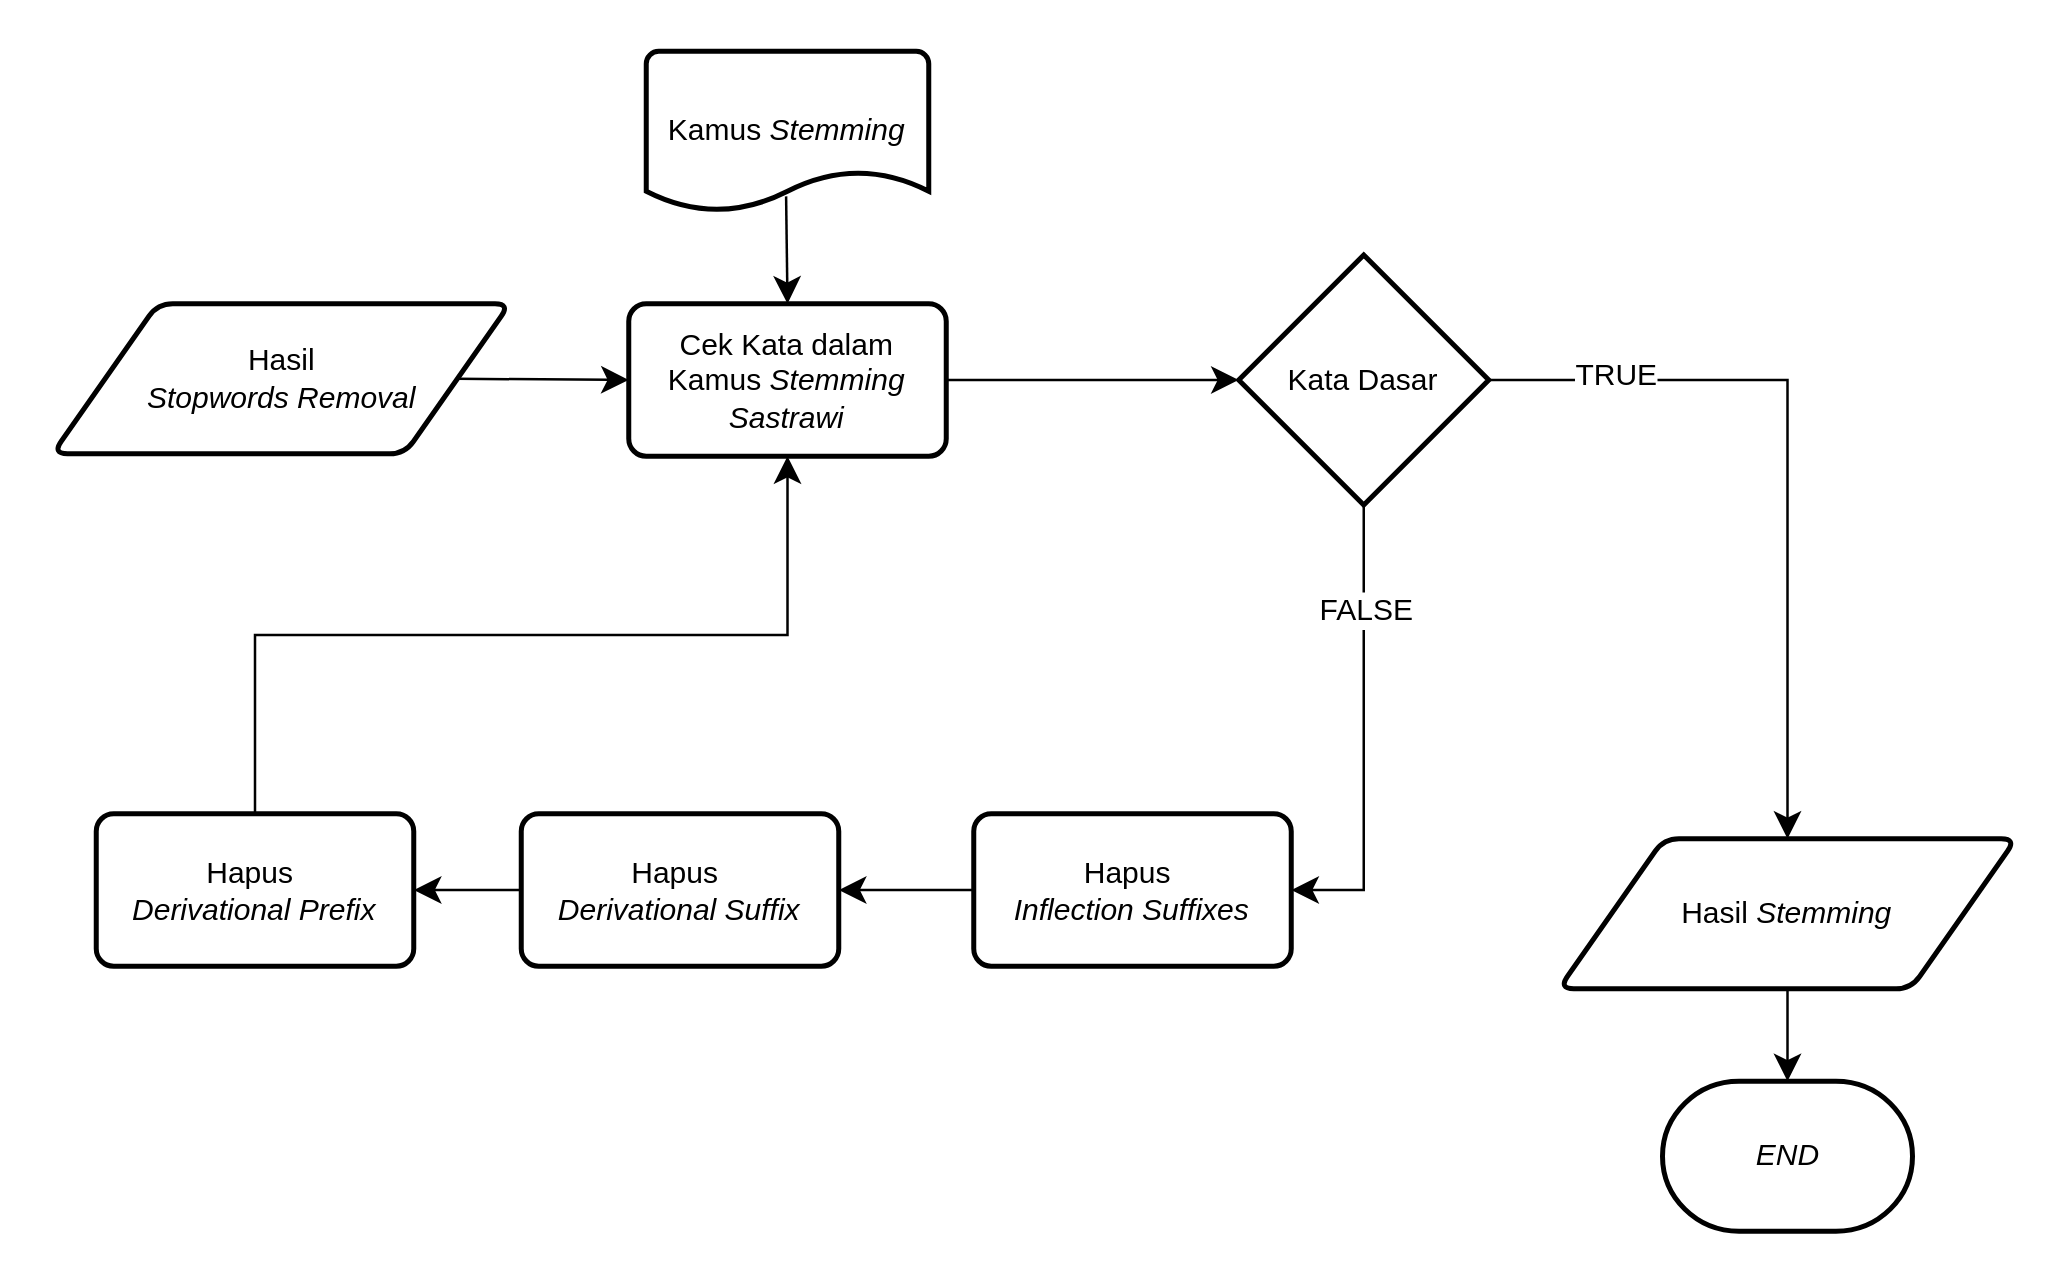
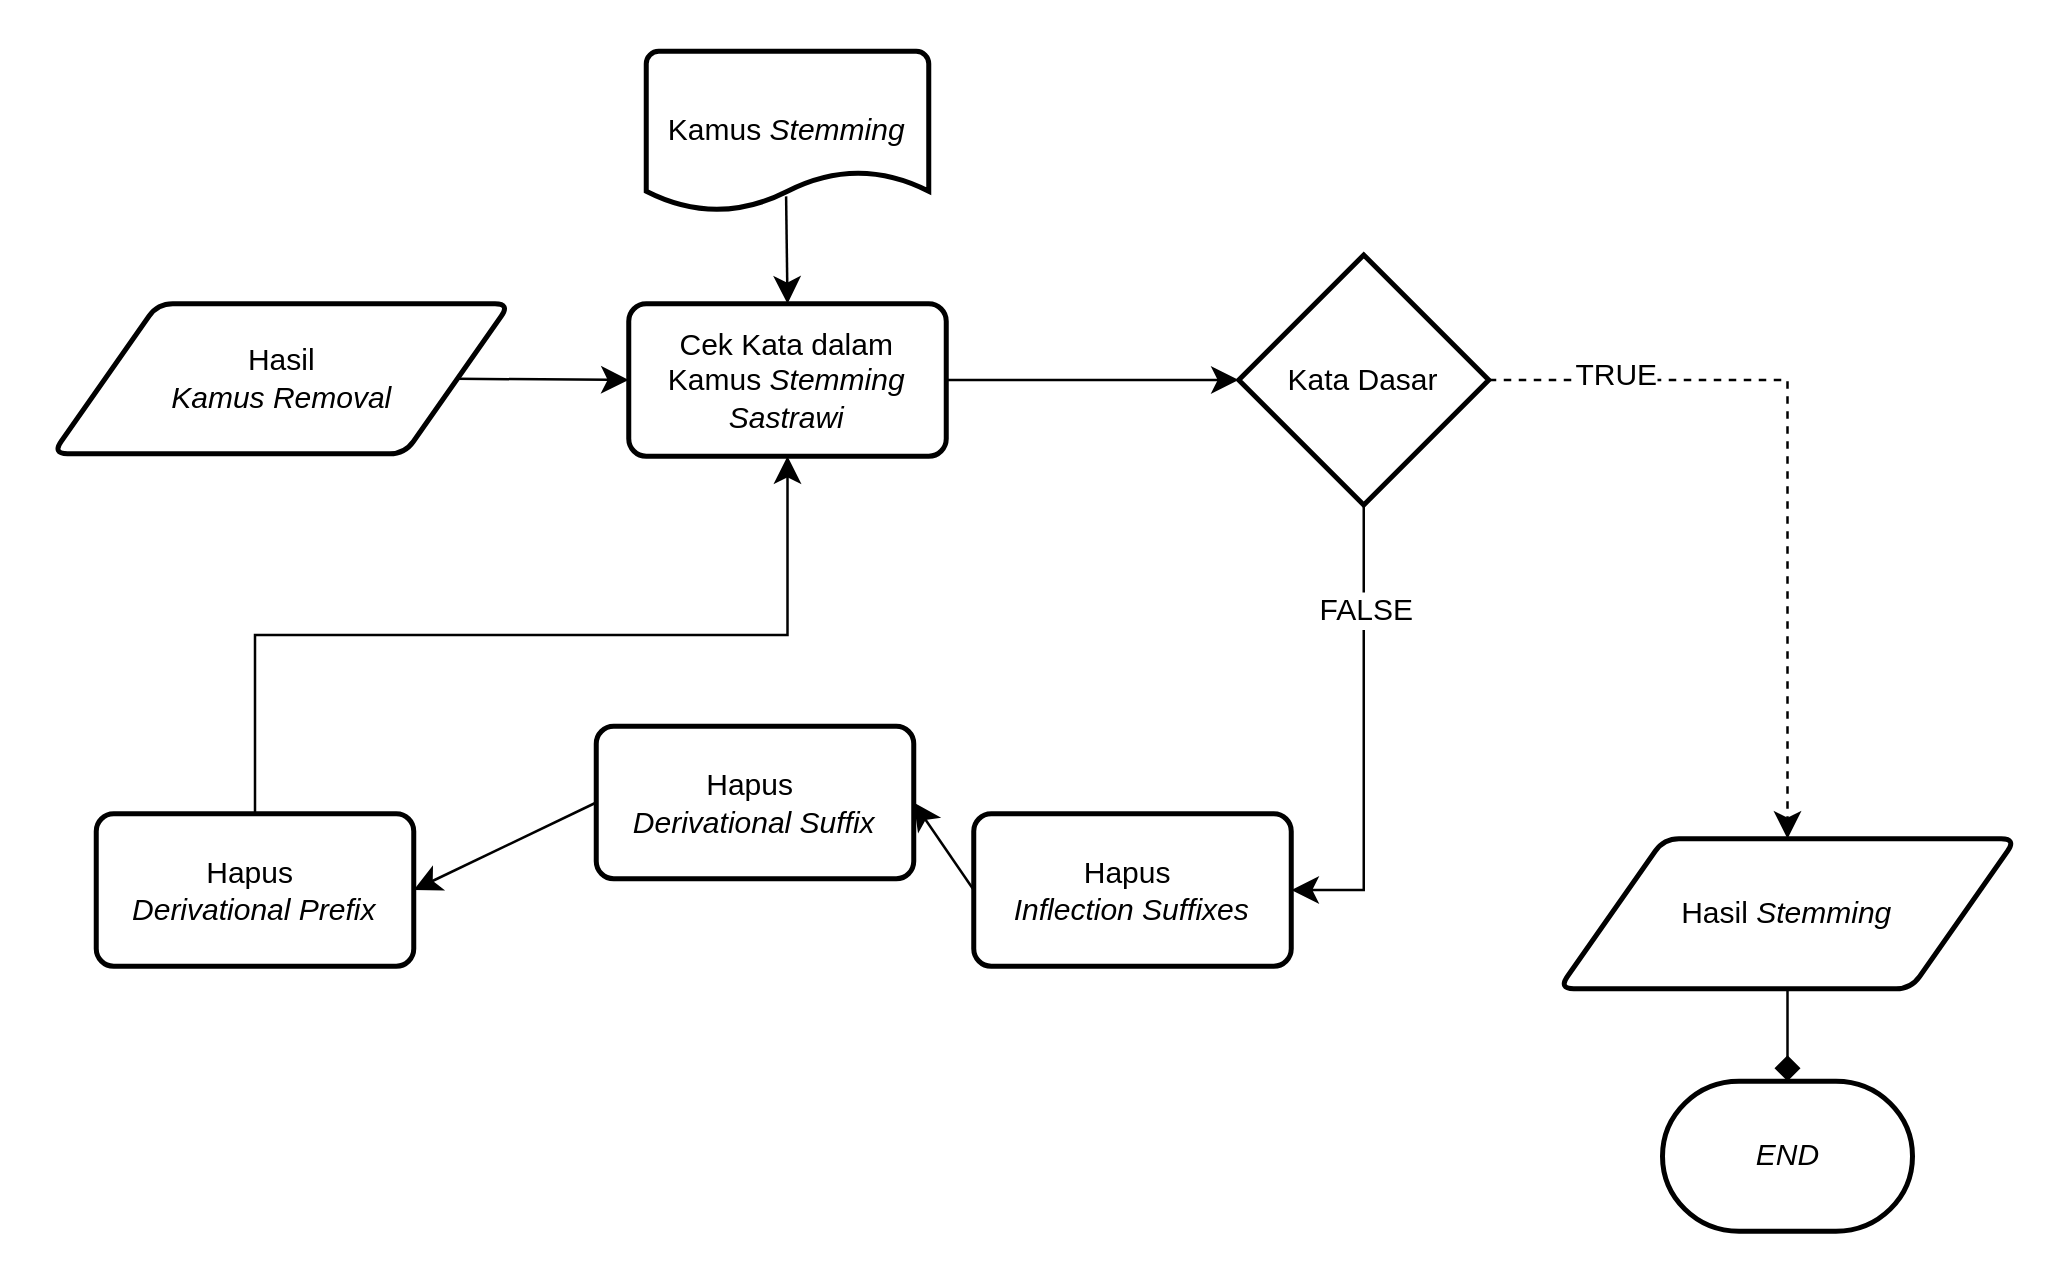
node "Hasil Stopwords Removal": label "Hasil Stopwords Removal" -> "Hasil Kamus Removal"
edge "Kata Dasar" -> "Hasil Stemming": style solid -> dashed
node "Hapus Derivational Suffix": moved (680, 890) -> (755, 803)
edge "Hasil Stemming" -> "END": arrowhead classic -> diamond
